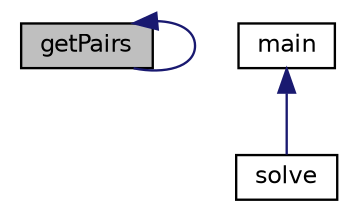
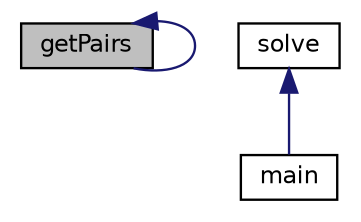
edge "solve" -> "main": reversed
